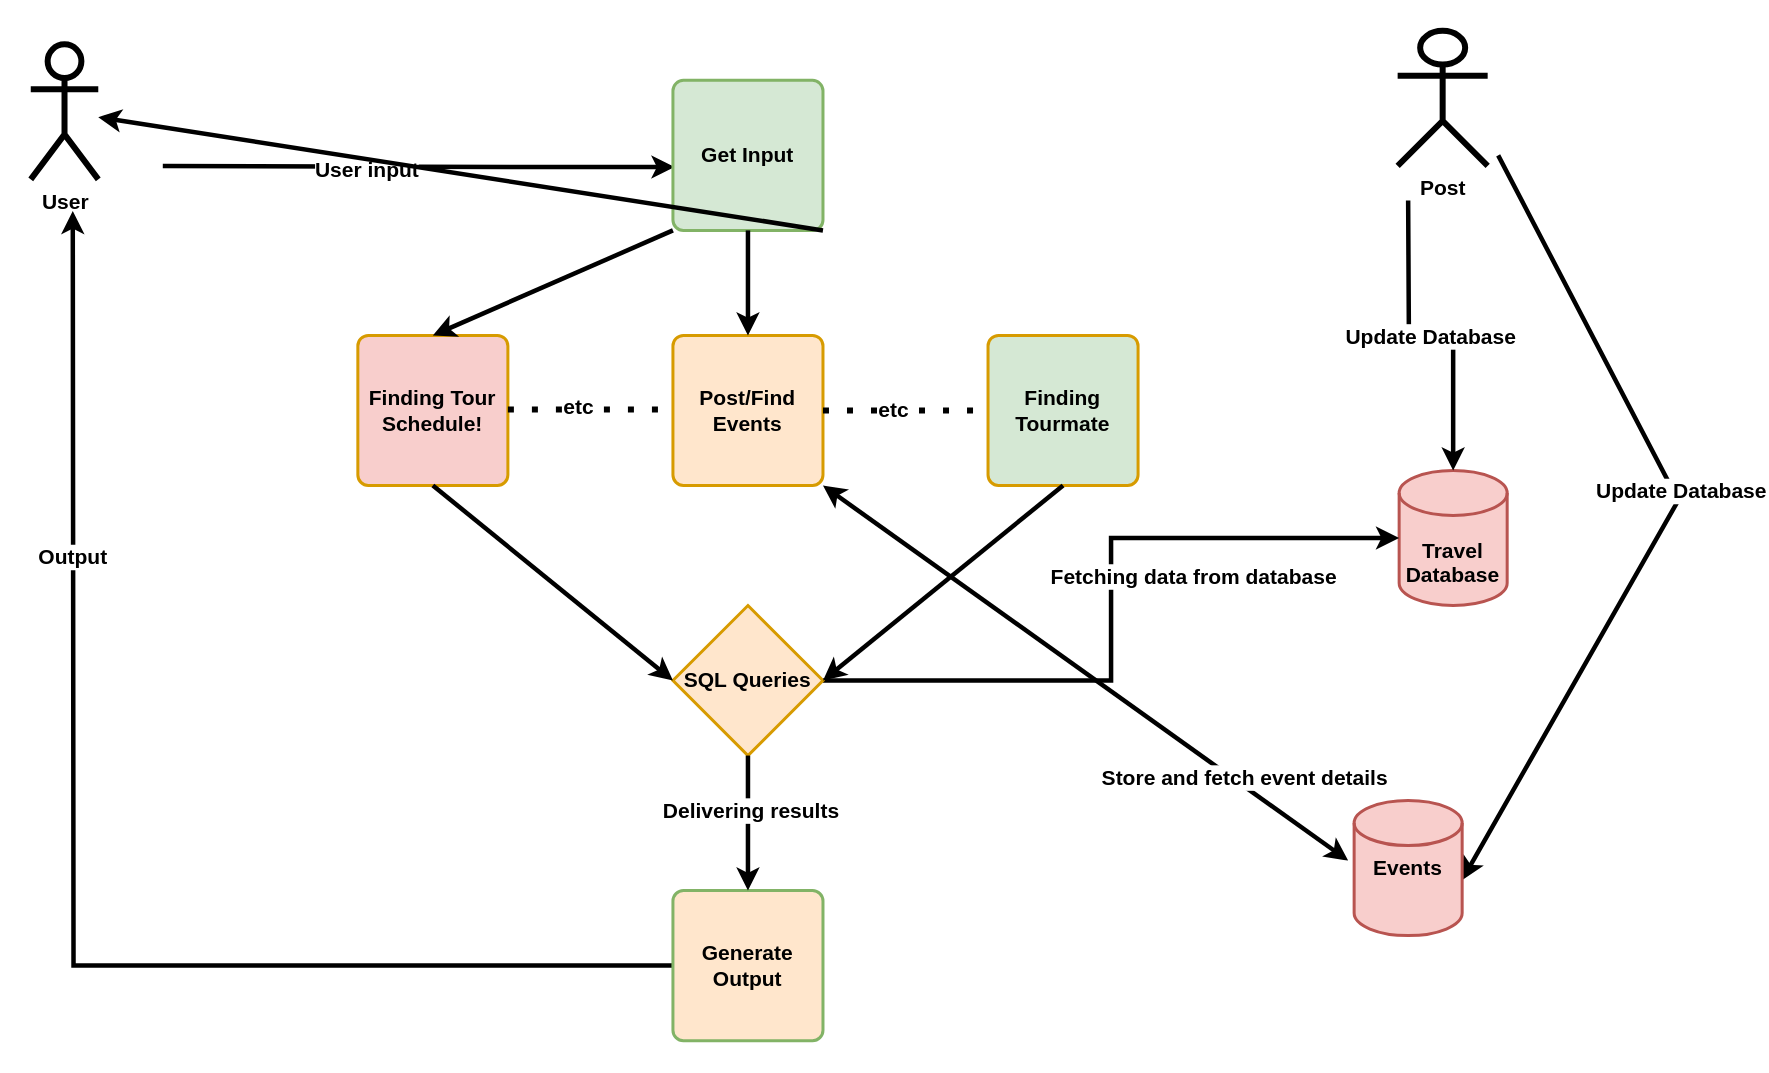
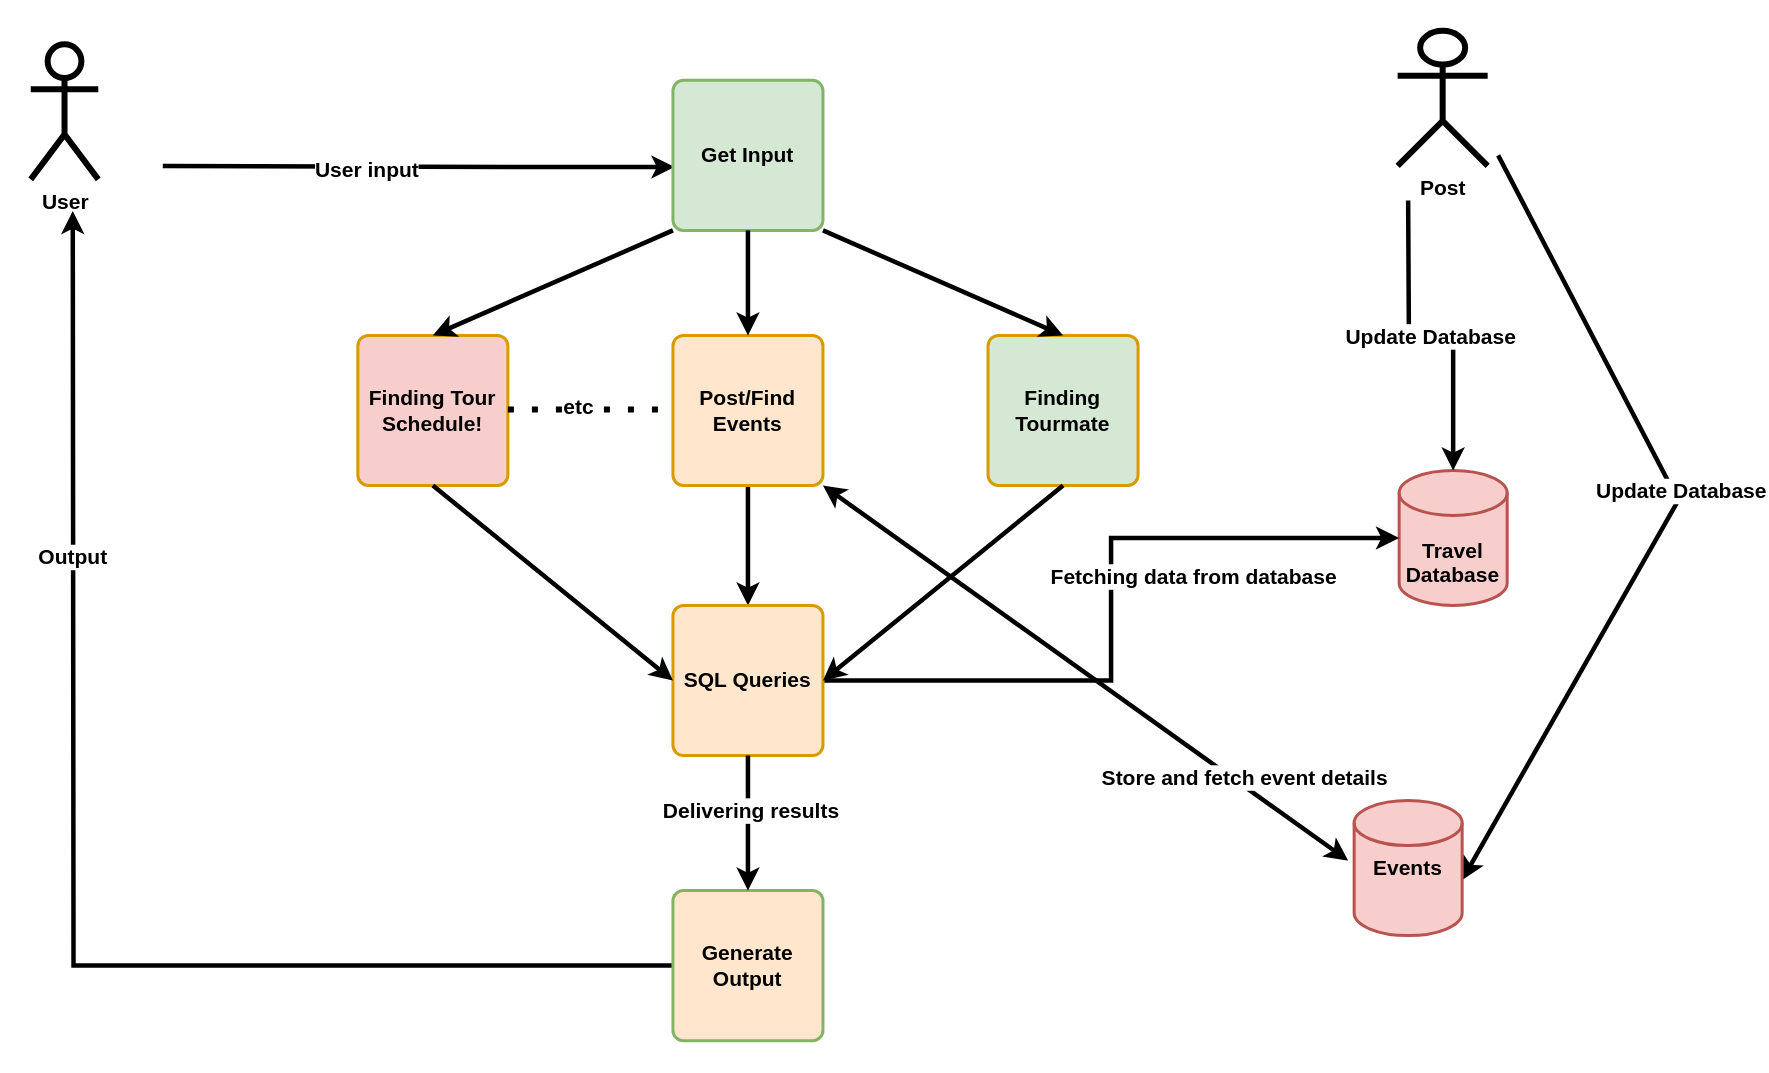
edge "Get Input" -> "User": now "Get Input" -> "Finding Tourmate"
edge "Post/Find Events" -- "Finding Tourmate": removed, label "etc"
edge "Post/Find Events" -> "SQL Queries": added
node "SQL Queries": shape diamond -> rounded rectangle
